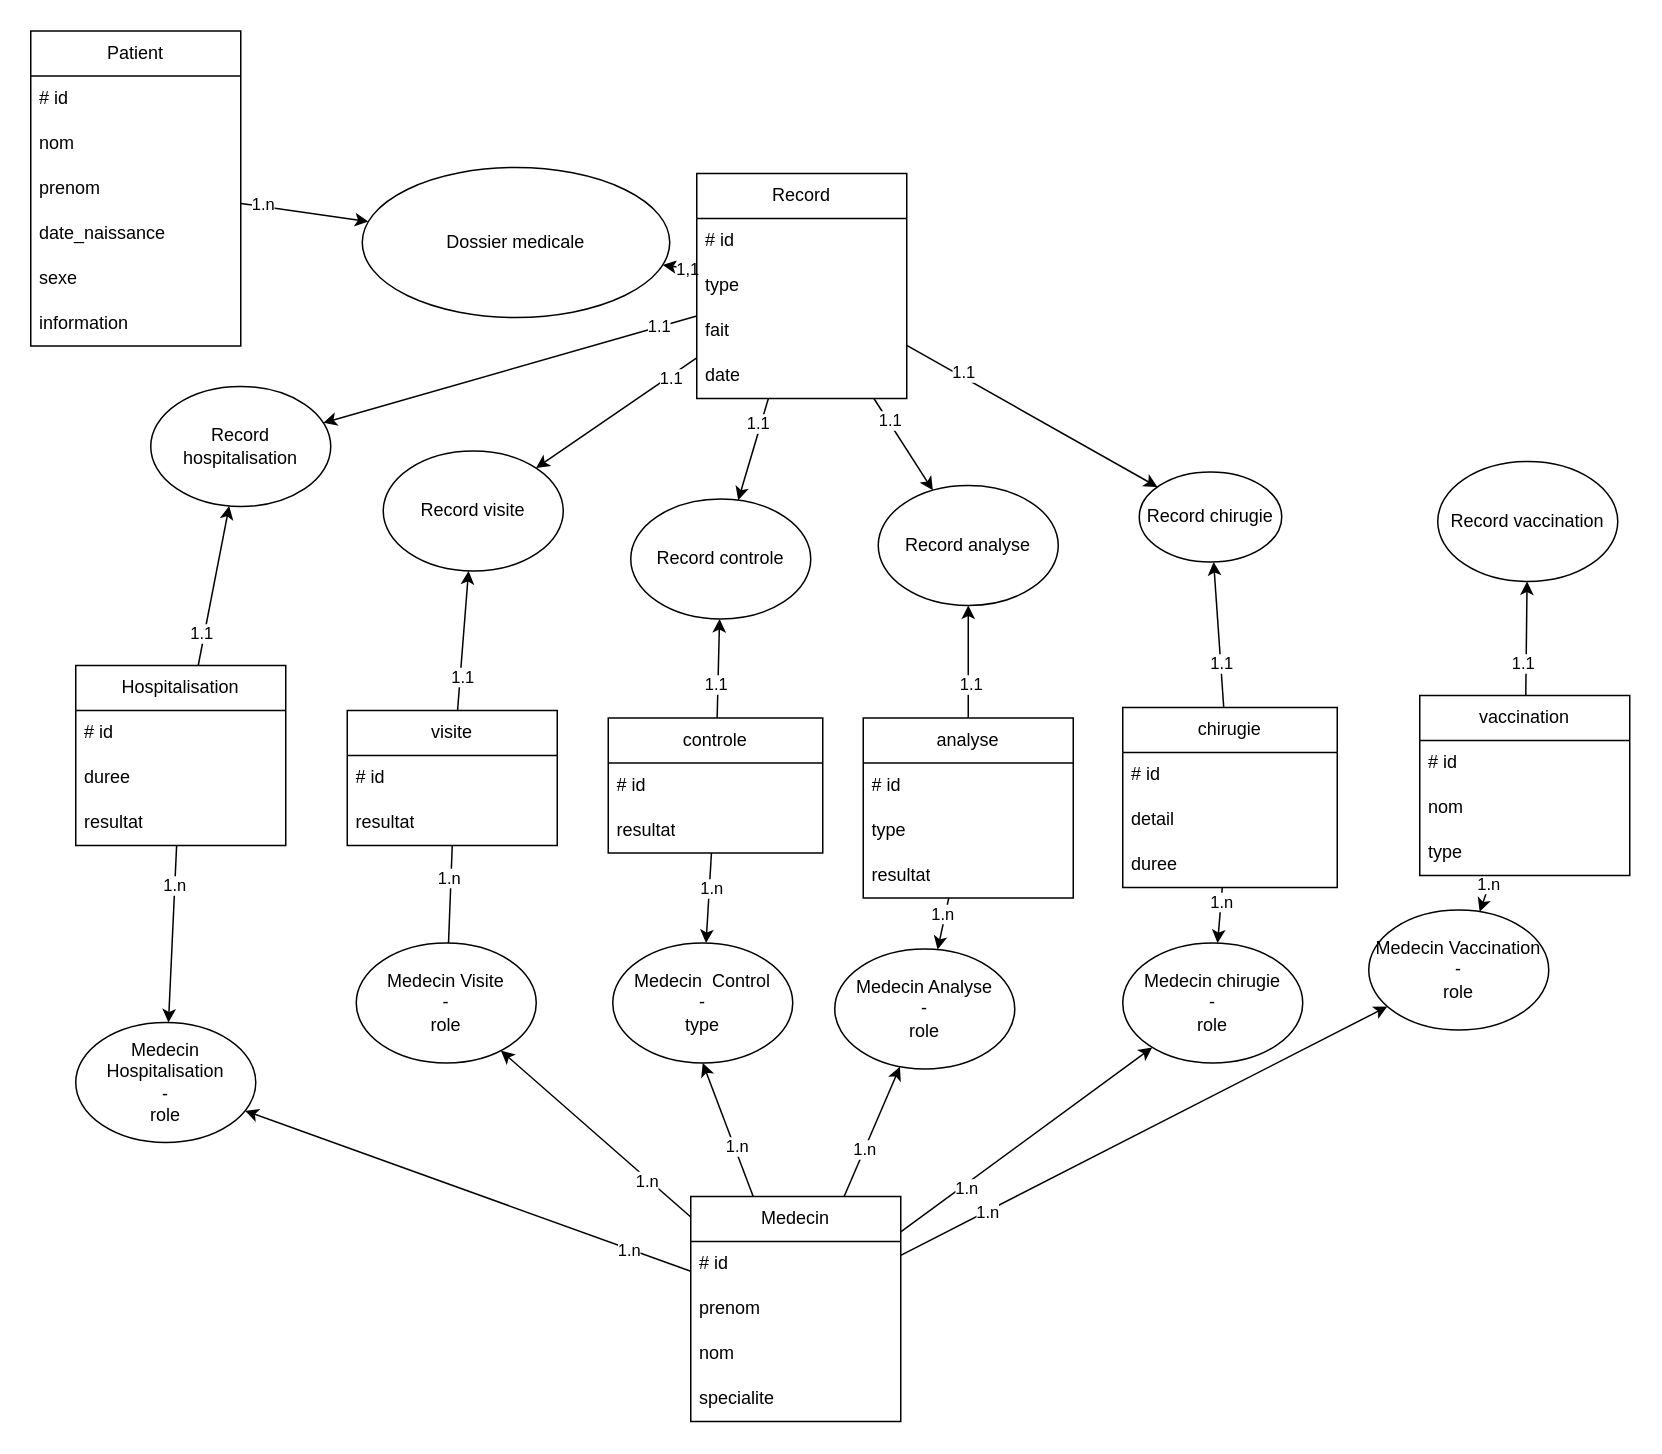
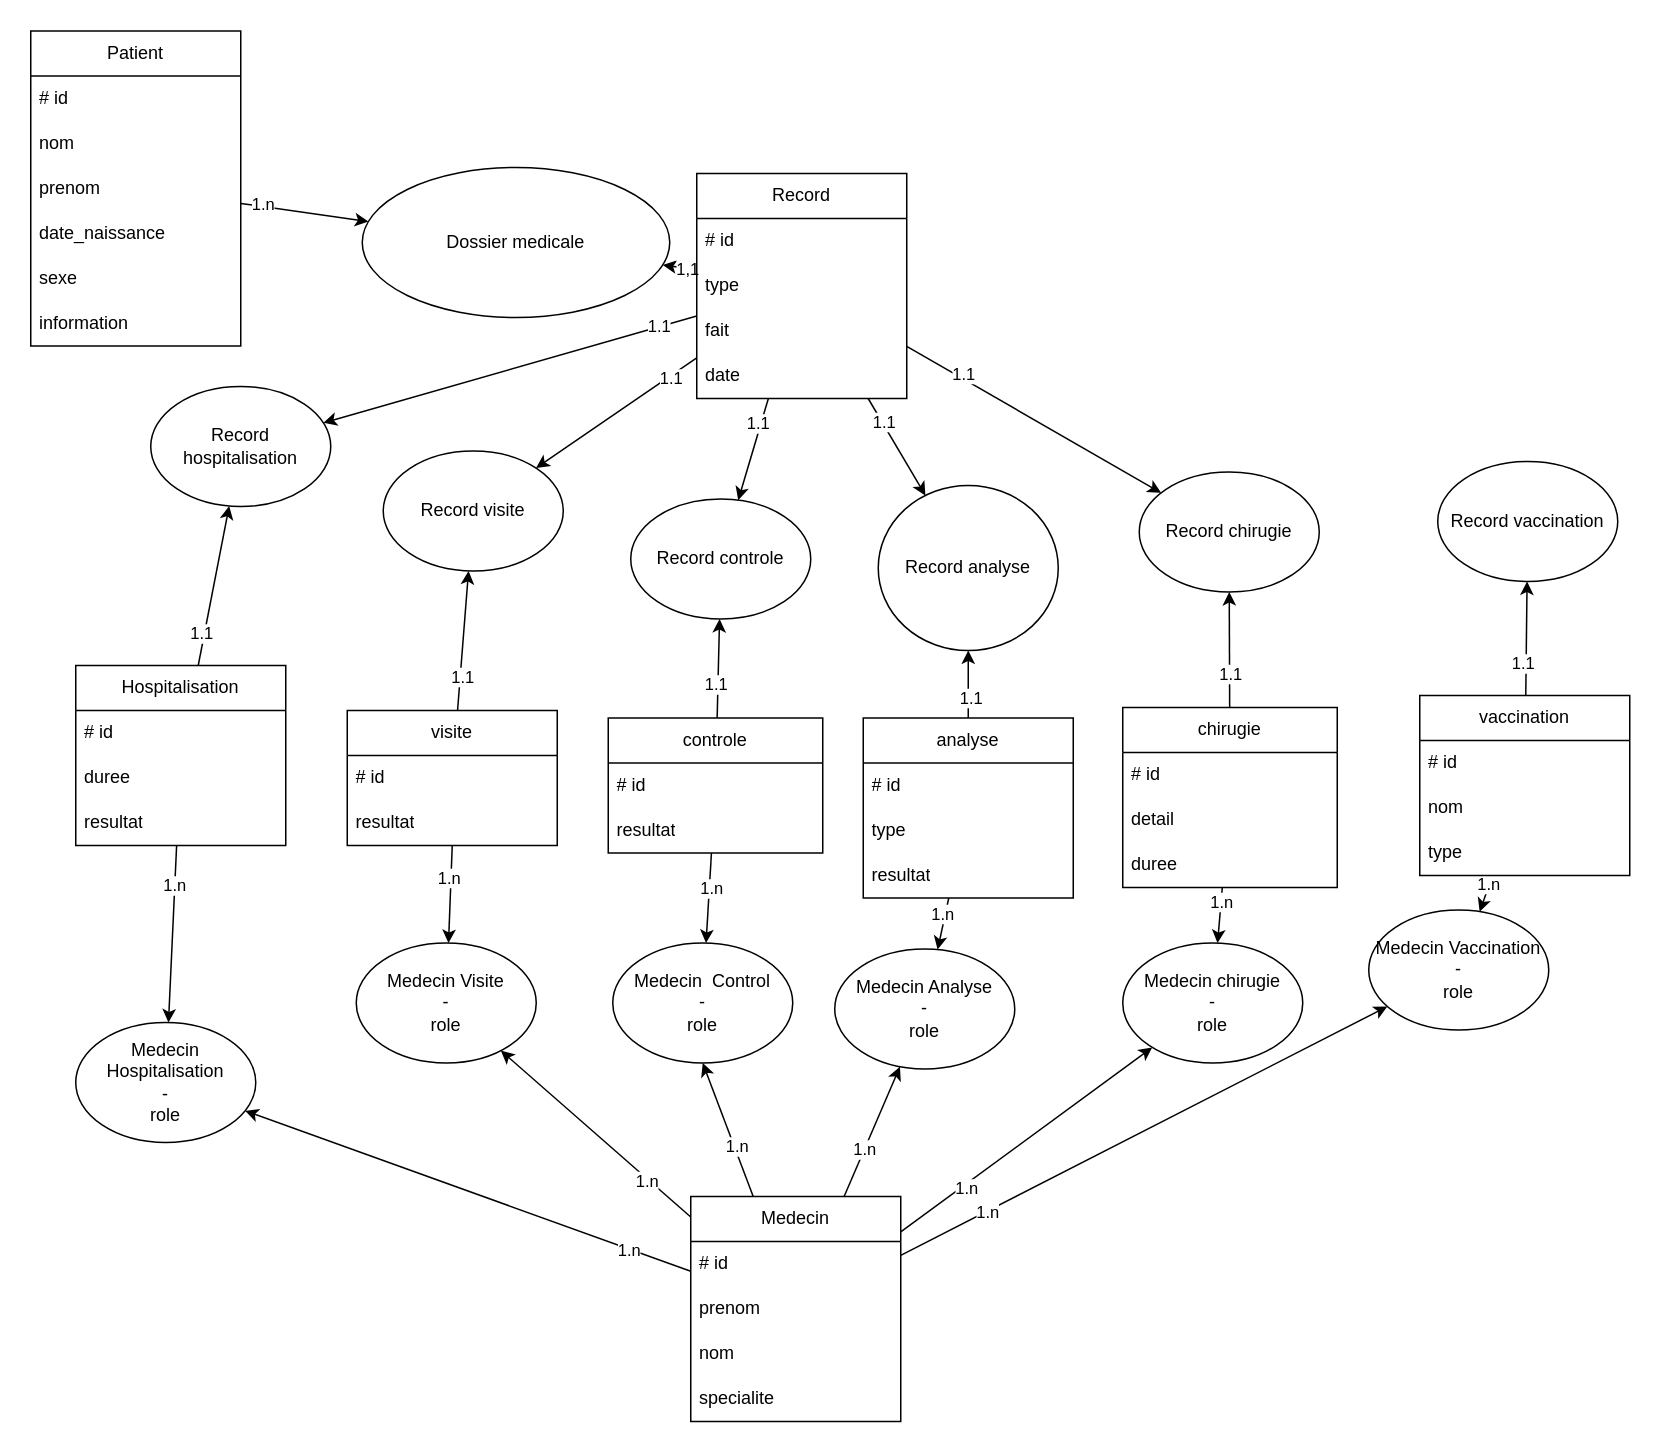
node "Record chirugie": size 143x90 -> 180x120
node "Record analyse": size 180x120 -> 180x165
edge "visite" -- "Medecin Visite - role": arrowhead none -> classic
node "Medecin Control - type": label "Medecin Control - type" -> "Medecin Control - role"
